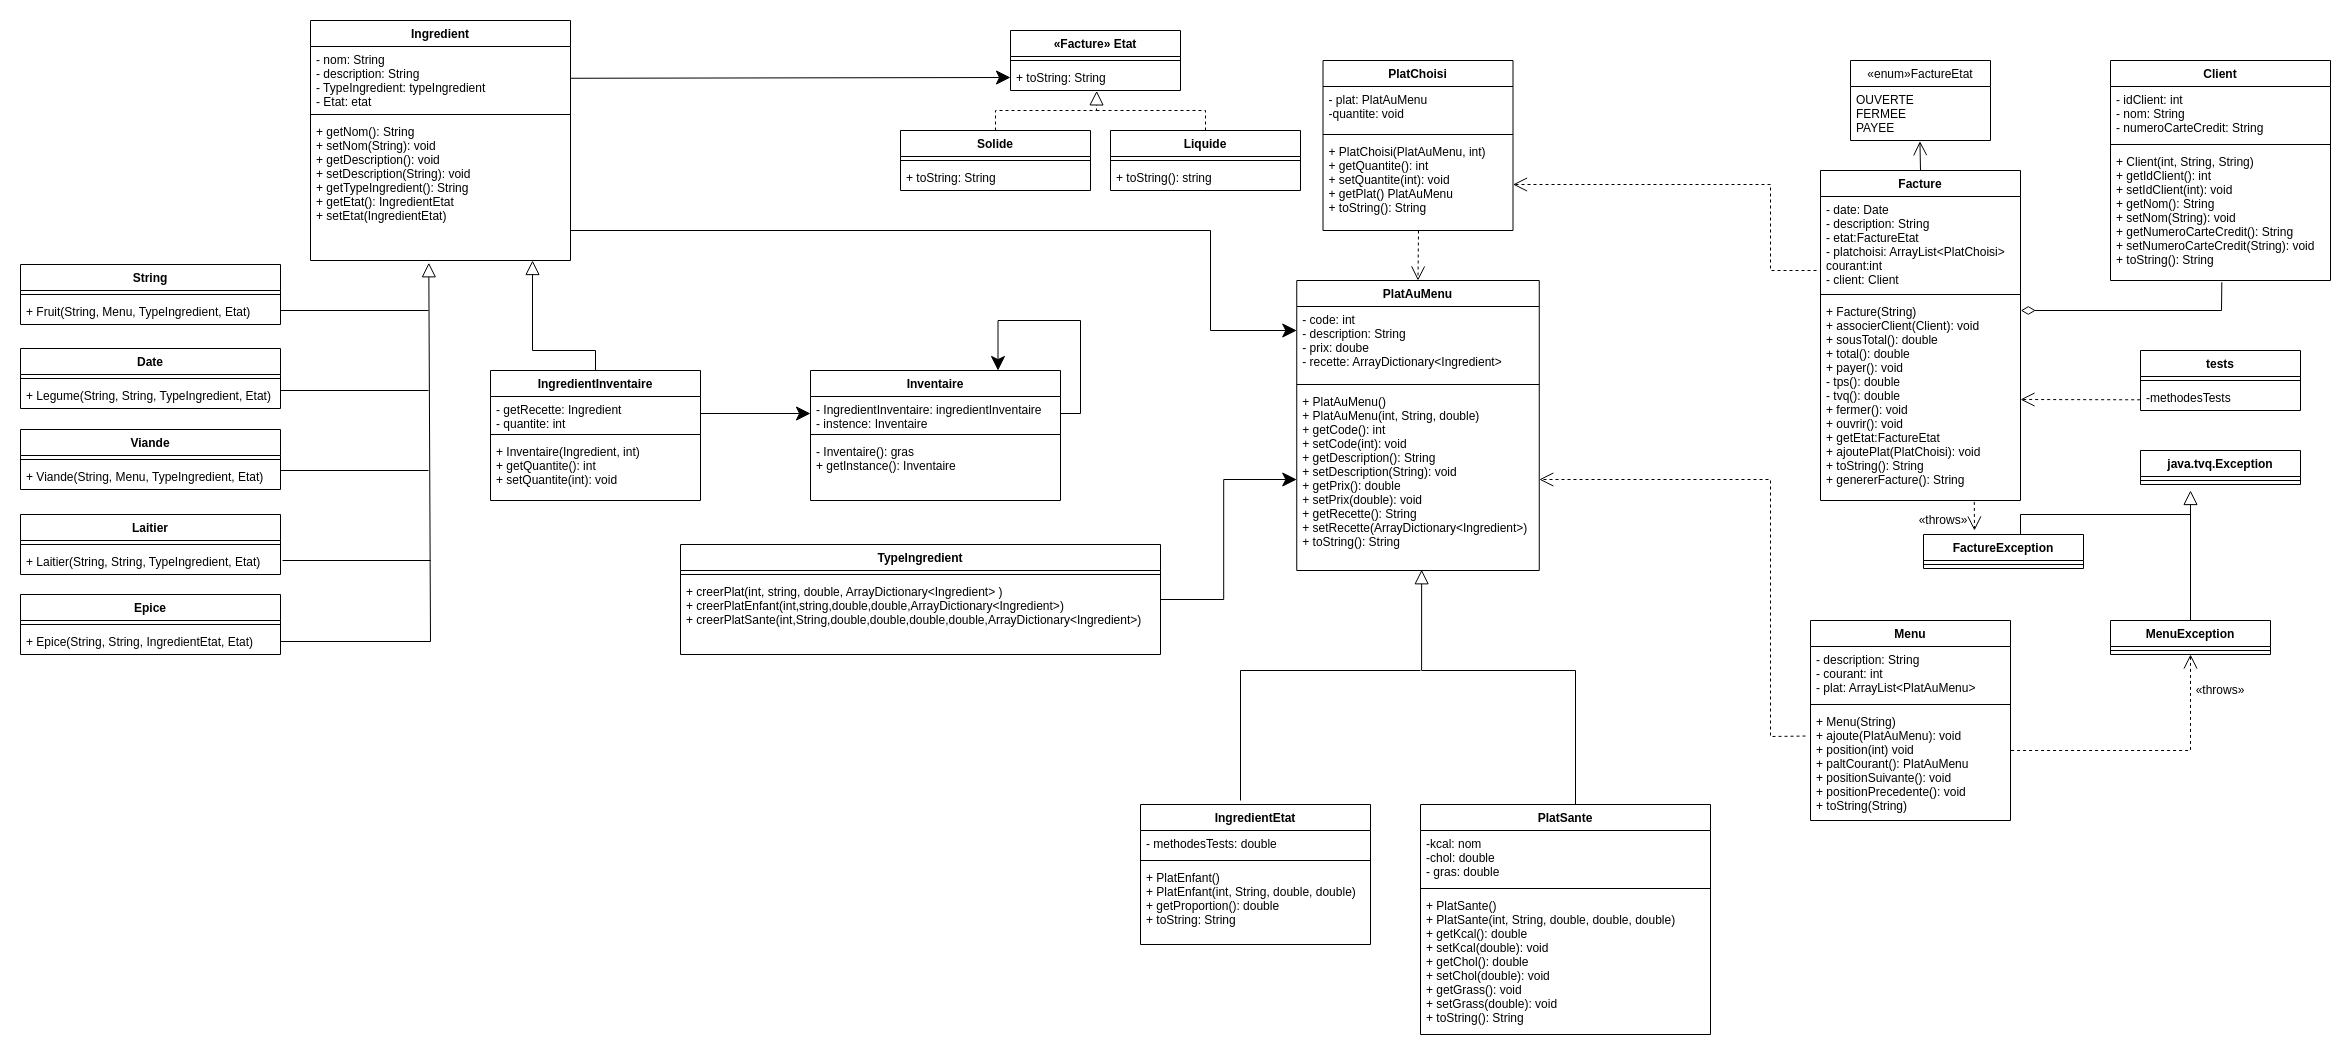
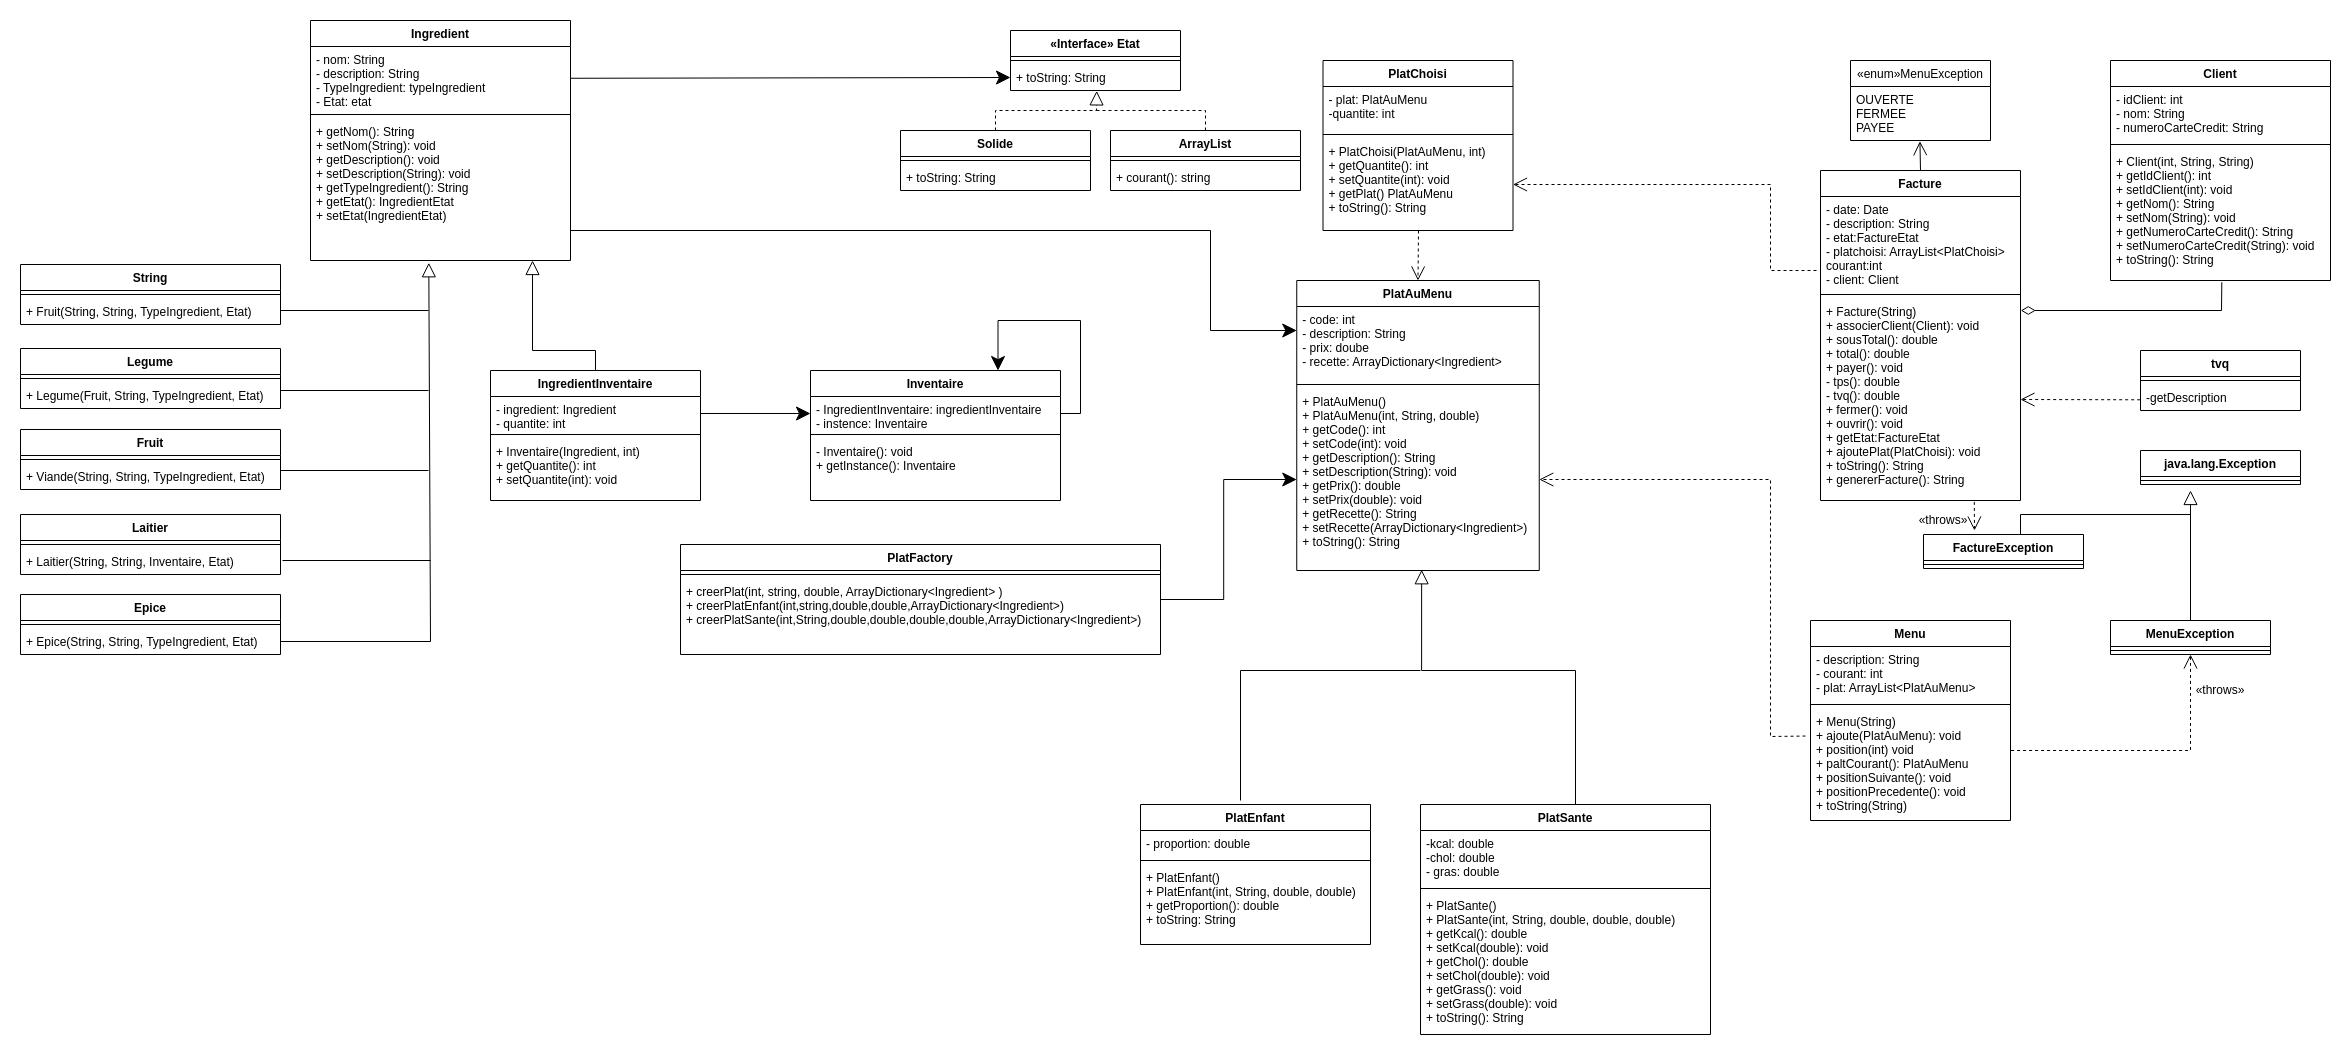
node "«Facture» Etat": label "«Facture» Etat" -> "«Interface» Etat"
node "«enum»FactureEtat": label "«enum»FactureEtat" -> "«enum»MenuException"
node "- plat: PlatAuMenu -quantite: void": label "- plat: PlatAuMenu -quantite: void" -> "- plat: PlatAuMenu -quantite: int"
node "Liquide": label "Liquide" -> "ArrayList"
node "+ toString(): string": label "+ toString(): string" -> "+ courant(): string"
node "+ Fruit(String, Menu, TypeIngredient, Etat)": label "+ Fruit(String, Menu, TypeIngredient, Etat)" -> "+ Fruit(String, String, TypeIngredient, Etat)"
node "Date": label "Date" -> "Legume"
node "tests": label "tests" -> "tvq"
node "+ Legume(String, String, TypeIngredient, Etat)": label "+ Legume(String, String, TypeIngredient, Etat)" -> "+ Legume(Fruit, String, TypeIngredient, Etat)"
node "-methodesTests": label "-methodesTests" -> "-getDescription"
node "- getRecette: Ingredient - quantite: int": label "- getRecette: Ingredient - quantite: int" -> "- ingredient: Ingredient - quantite: int"
node "Viande": label "Viande" -> "Fruit"
node "- Inventaire(): gras + getInstance(): Inventaire": label "- Inventaire(): gras + getInstance(): Inventaire" -> "- Inventaire(): void + getInstance(): Inventaire"
node "java.tvq.Exception": label "java.tvq.Exception" -> "java.lang.Exception"
node "+ Viande(String, Menu, TypeIngredient, Etat)": label "+ Viande(String, Menu, TypeIngredient, Etat)" -> "+ Viande(String, String, TypeIngredient, Etat)"
node "TypeIngredient": label "TypeIngredient" -> "PlatFactory"
node "+ Laitier(String, String, TypeIngredient, Etat)": label "+ Laitier(String, String, TypeIngredient, Etat)" -> "+ Laitier(String, String, Inventaire, Etat)"
node "+ Epice(String, String, IngredientEtat, Etat)": label "+ Epice(String, String, IngredientEtat, Etat)" -> "+ Epice(String, String, TypeIngredient, Etat)"
node "IngredientEtat": label "IngredientEtat" -> "PlatEnfant"
node "- methodesTests: double": label "- methodesTests: double" -> "- proportion: double"
node "-kcal: nom -chol: double - gras: double": label "-kcal: nom -chol: double - gras: double" -> "-kcal: double -chol: double - gras: double"
